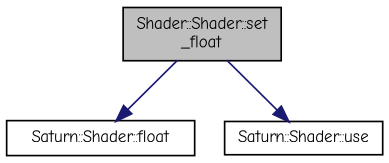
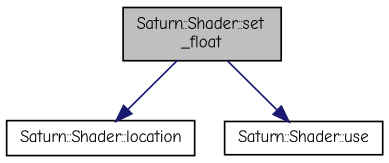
node "Shader::Shader::set _float": label "Shader::Shader::set _float" -> "Saturn::Shader::set _float"
node "Saturn::Shader::float": label "Saturn::Shader::float" -> "Saturn::Shader::location"
